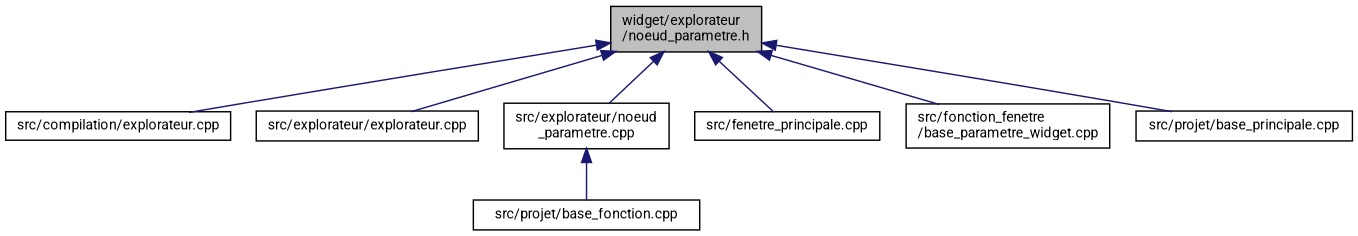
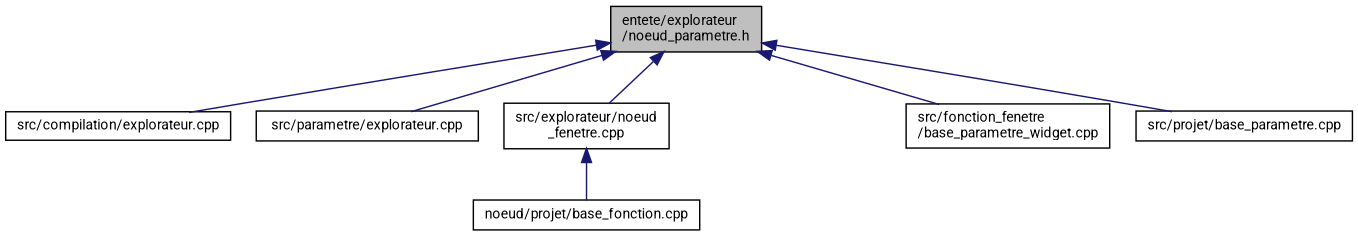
node "widget/explorateur /noeud_parametre.h": label "widget/explorateur /noeud_parametre.h" -> "entete/explorateur /noeud_parametre.h"
node "src/explorateur/explorateur.cpp": label "src/explorateur/explorateur.cpp" -> "src/parametre/explorateur.cpp"
node "src/explorateur/noeud _parametre.cpp": label "src/explorateur/noeud _parametre.cpp" -> "src/explorateur/noeud _fenetre.cpp"
node "src/fenetre_principale.cpp": removed
node "src/projet/base_principale.cpp": label "src/projet/base_principale.cpp" -> "src/projet/base_parametre.cpp"
node "src/projet/base_fonction.cpp": label "src/projet/base_fonction.cpp" -> "noeud/projet/base_fonction.cpp"
